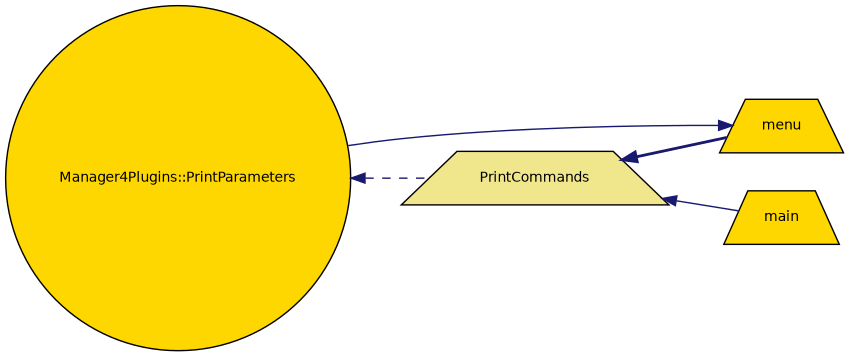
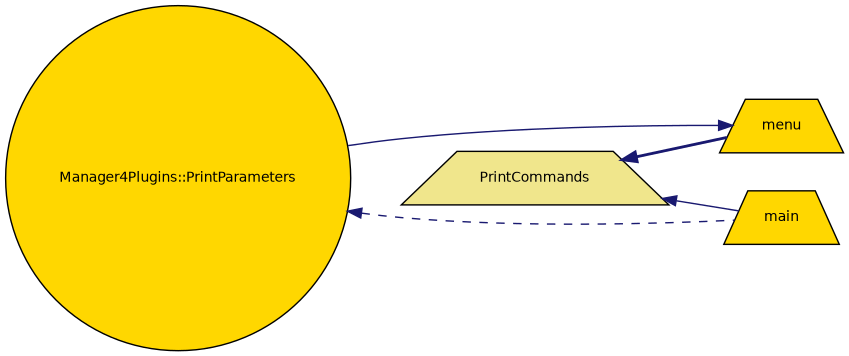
edge "PrintCommands" -> "Manager4Plugins::PrintParameters": now "main" -> "Manager4Plugins::PrintParameters"
